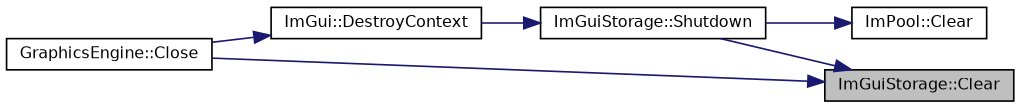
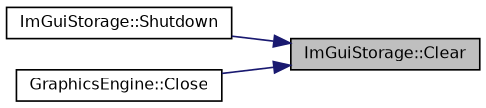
node "ImGui::DestroyContext": removed
node "ImPool::Clear": removed
